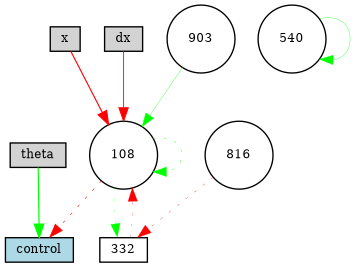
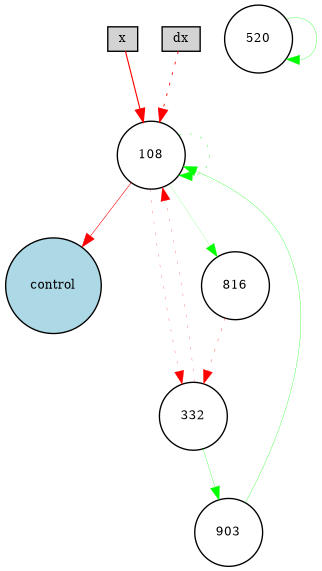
node "540": label "540" -> "520"
edge "dx" -> "108": style solid -> dotted
node "theta": removed
edge "108" -> "control": style dotted -> solid
edge "108" -> "332": color green -> red
edge "108" -> "816": added
node "control": shape box -> circle
node "332": shape box -> circle
edge "332" -> "903": added
